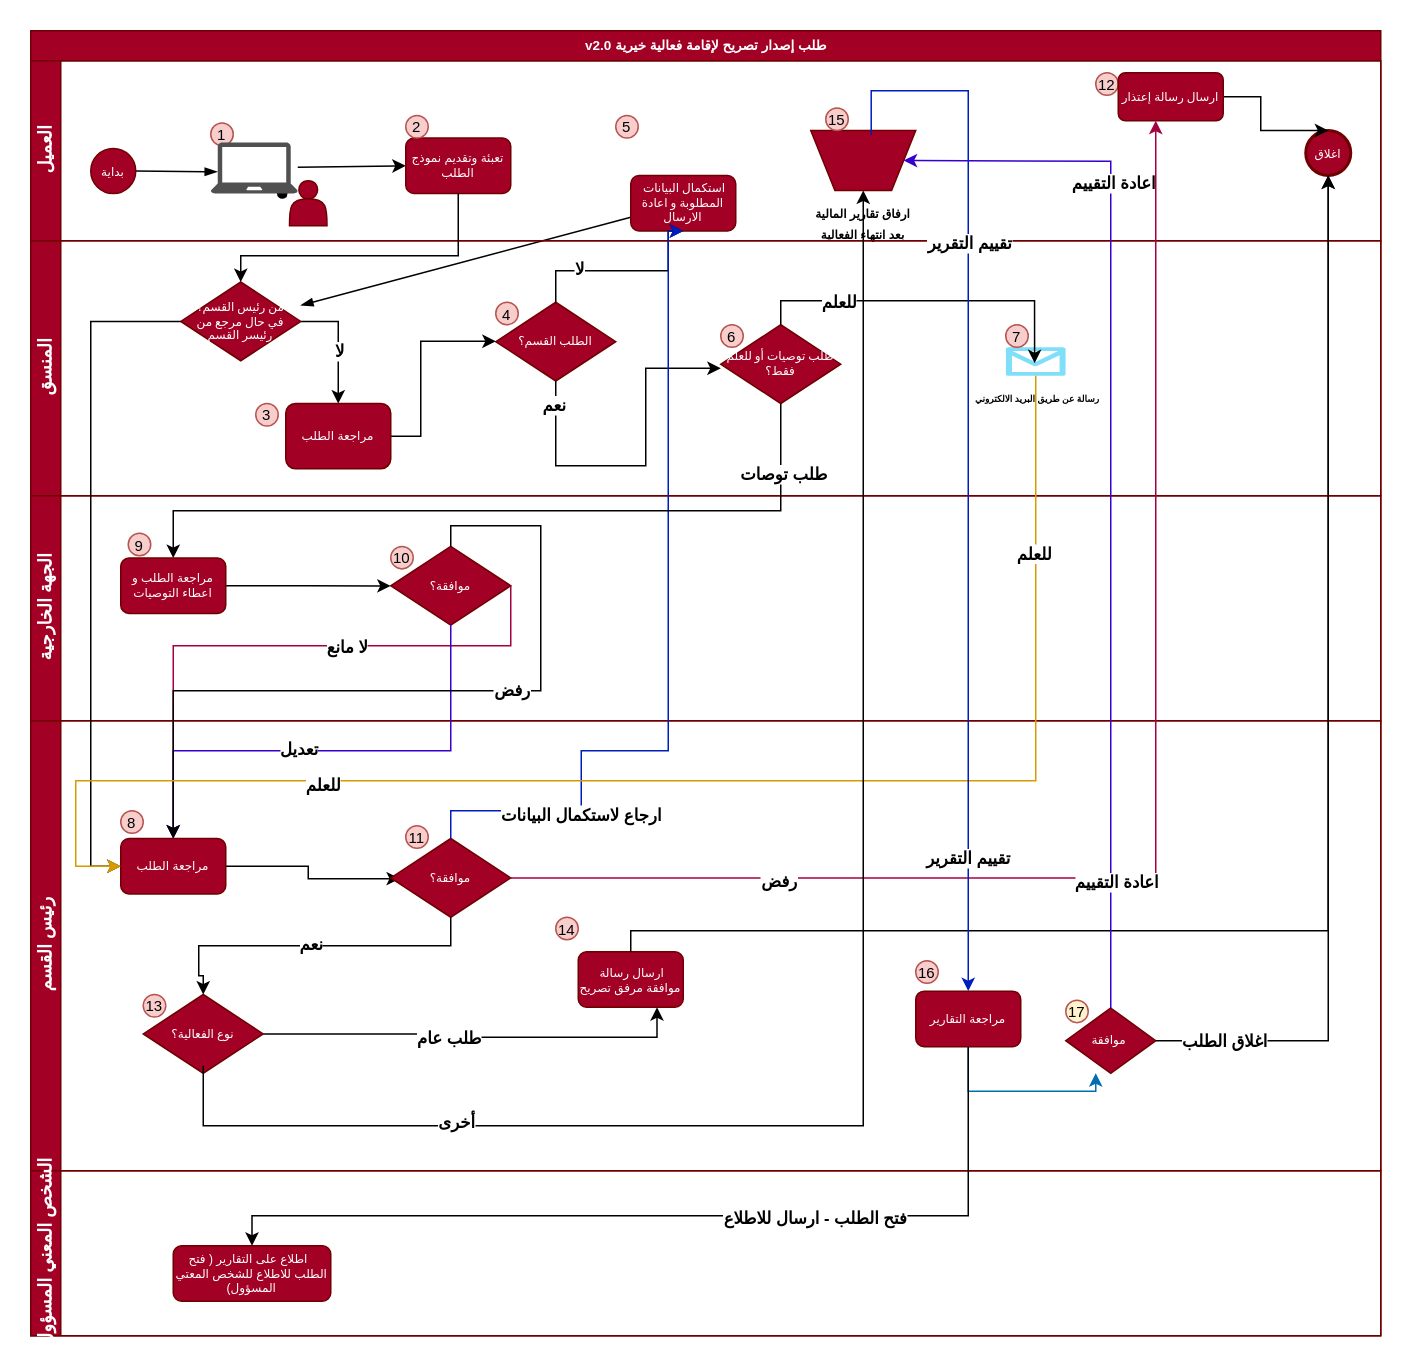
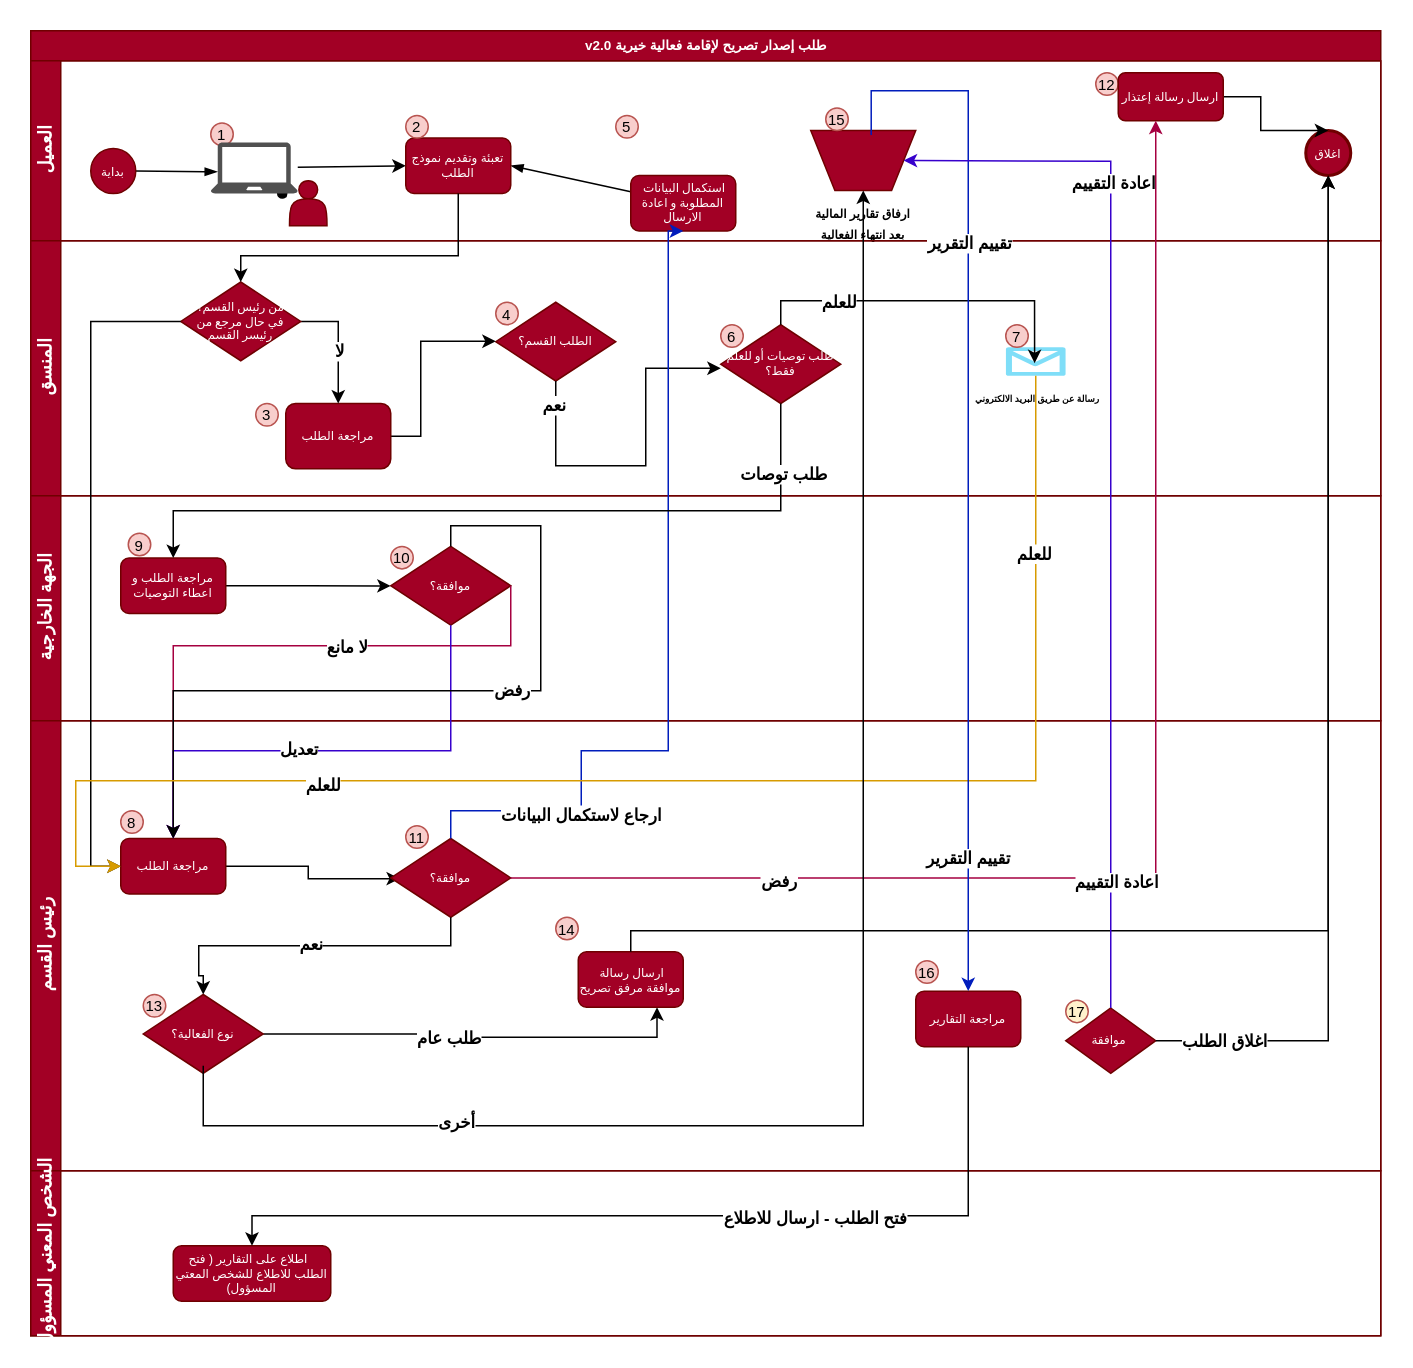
edge "الطلب القسم؟" -> "استكمال البيانات المطلوبة و اعادة الارسال": removed, label "لا"
edge "استكمال البيانات المطلوبة و اعادة الارسال" -> "من رئيس القسم؟ في حال مرجع من رئيسر القسم": now "استكمال البيانات المطلوبة و اعادة الارسال" -> "تعبئة وتقديم نموذج الطلب"
edge "مراجعة التقارير" -> "موافقة": removed
